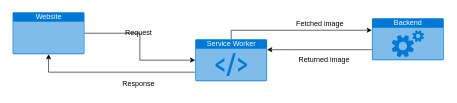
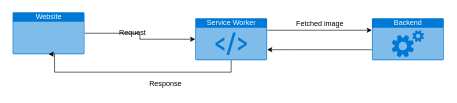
node "Request": moved (138, 33) -> (132, 33)
node "Service Worker": moved (231, 60) -> (231, 39)
node "Returned image": removed
node "Response": moved (138, 84) -> (165, 84)
